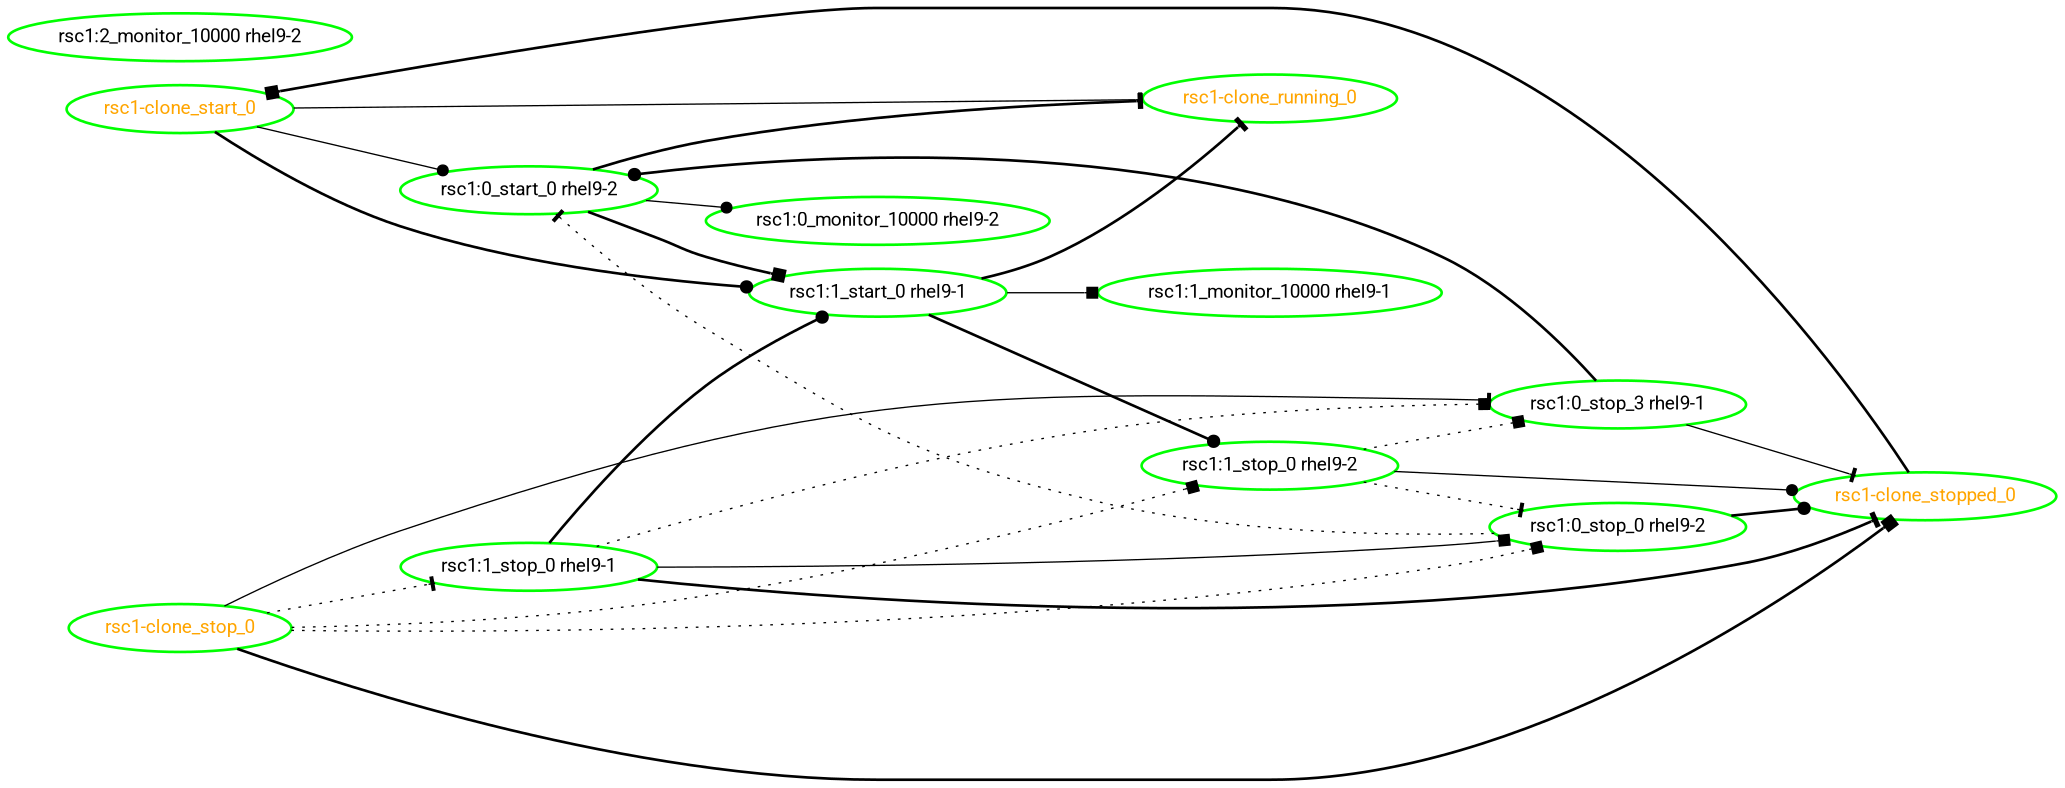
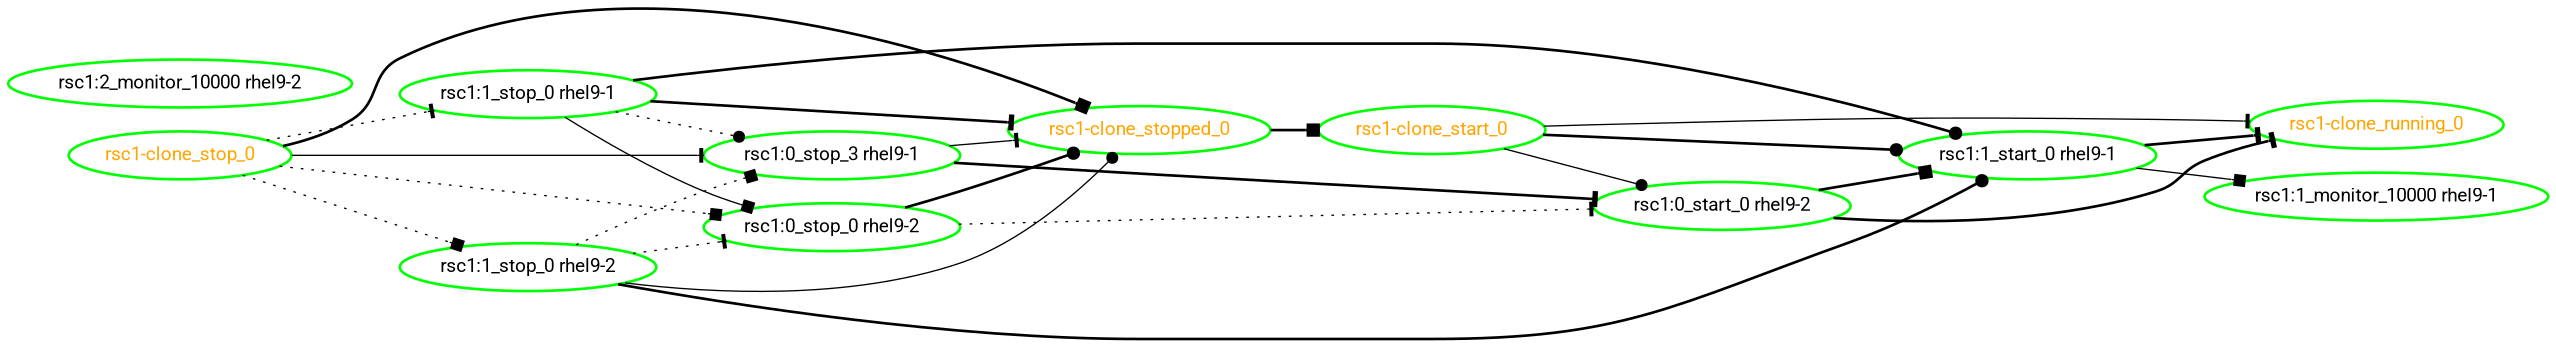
edge "rsc1:0_stop_3 rhel9-1" -> "rsc1:0_start_0 rhel9-2": arrowhead dot -> tee
node "rsc1:0_monitor_10000 rhel9-2": removed
edge "rsc1:1_start_0 rhel9-1" -> "rsc1:1_stop_0 rhel9-2": reversed
edge "rsc1:1_stop_0 rhel9-1" -> "rsc1:0_stop_3 rhel9-1": arrowhead box -> dot
